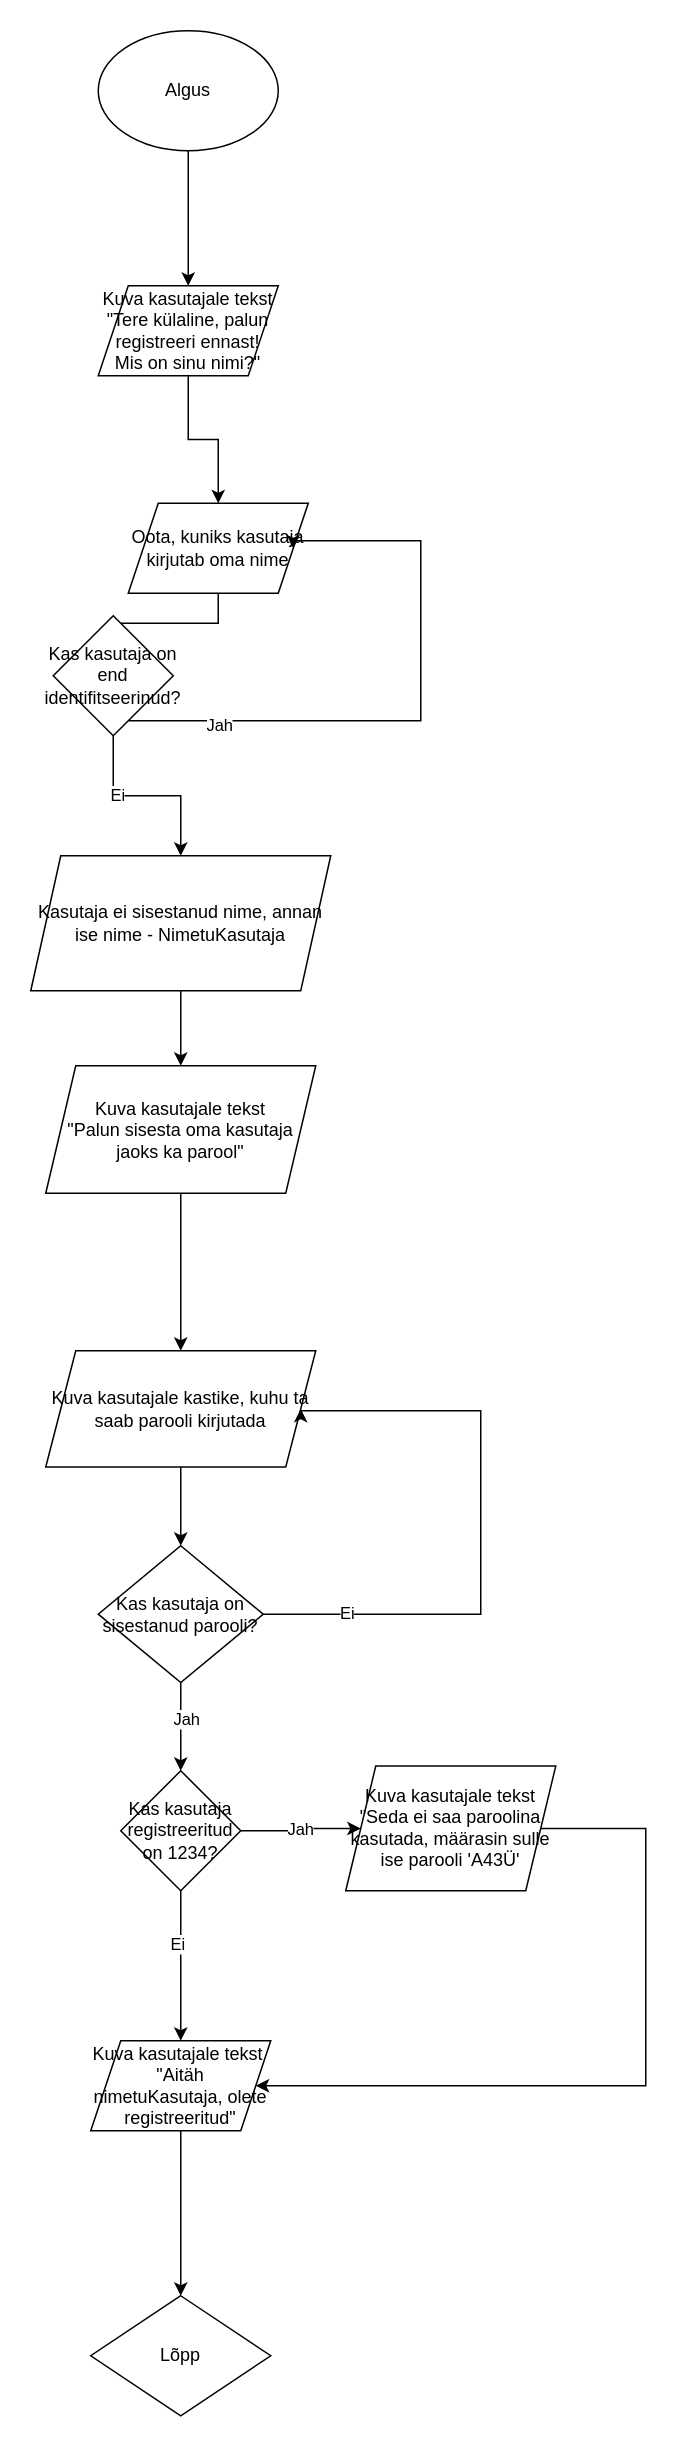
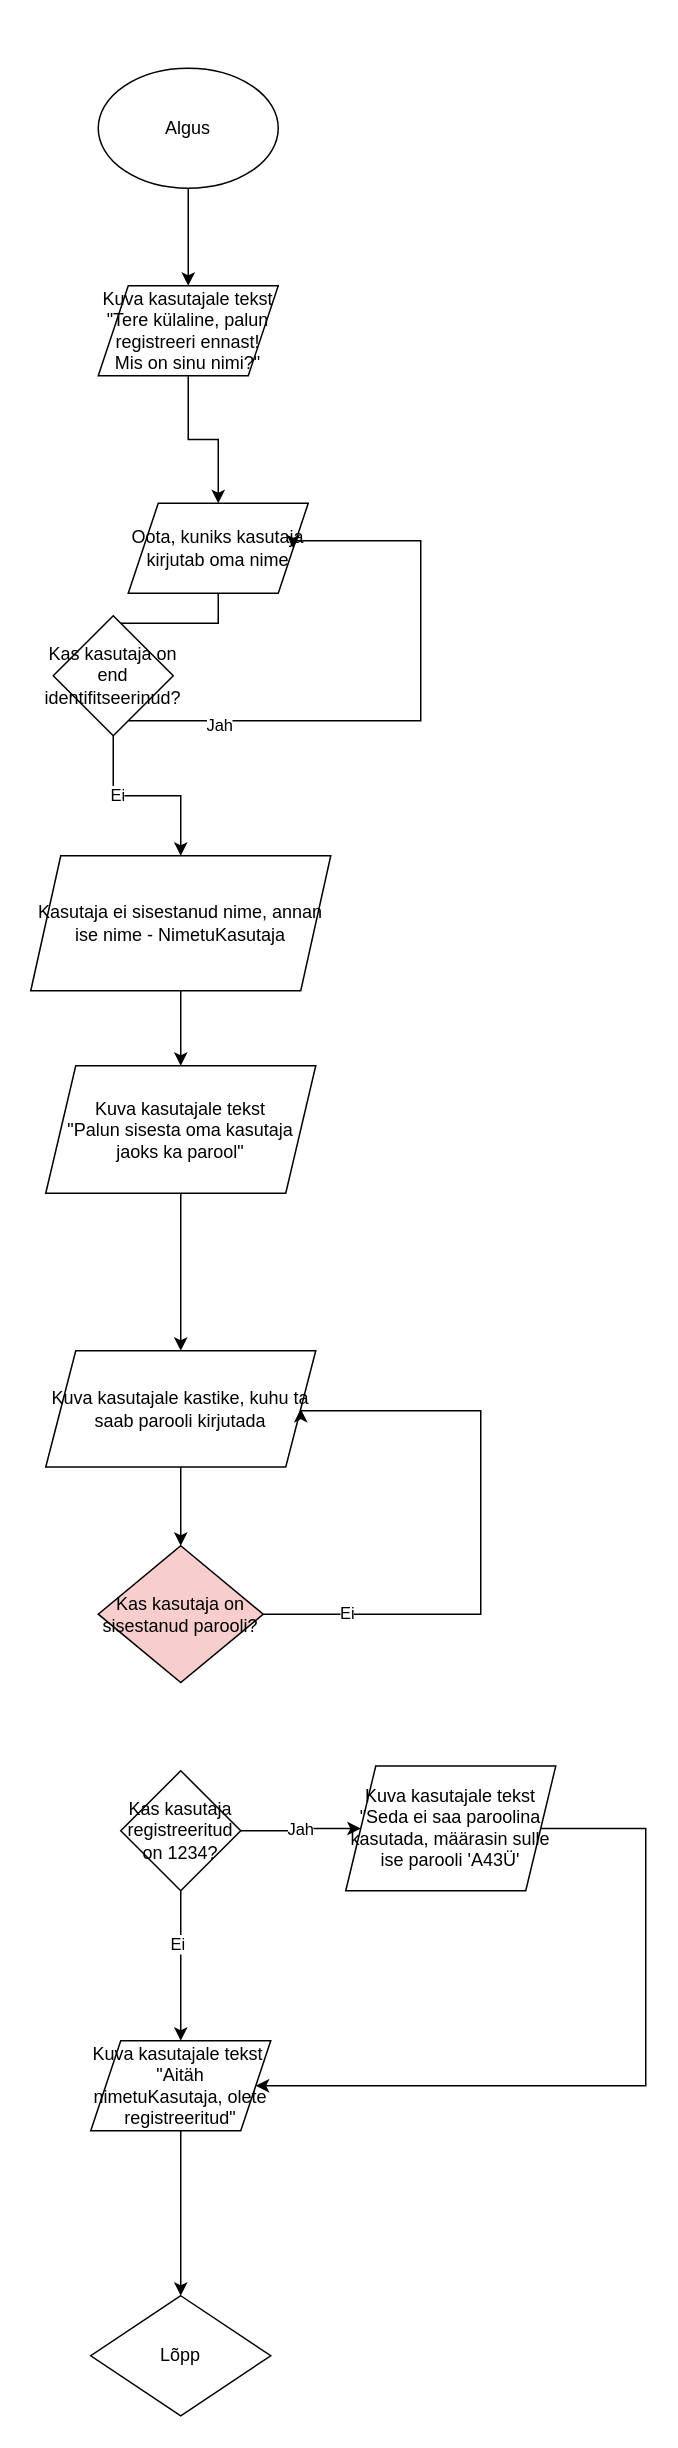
node "Algus": moved (188, 91) -> (188, 128)
node "Kas kasutaja on sisestanud parooli?": fillcolor #ffffff -> #f8cecc
edge "Kas kasutaja on sisestanud parooli?" -> "Kas kasutaja registreeritud on 1234?": removed, label "Jah"
